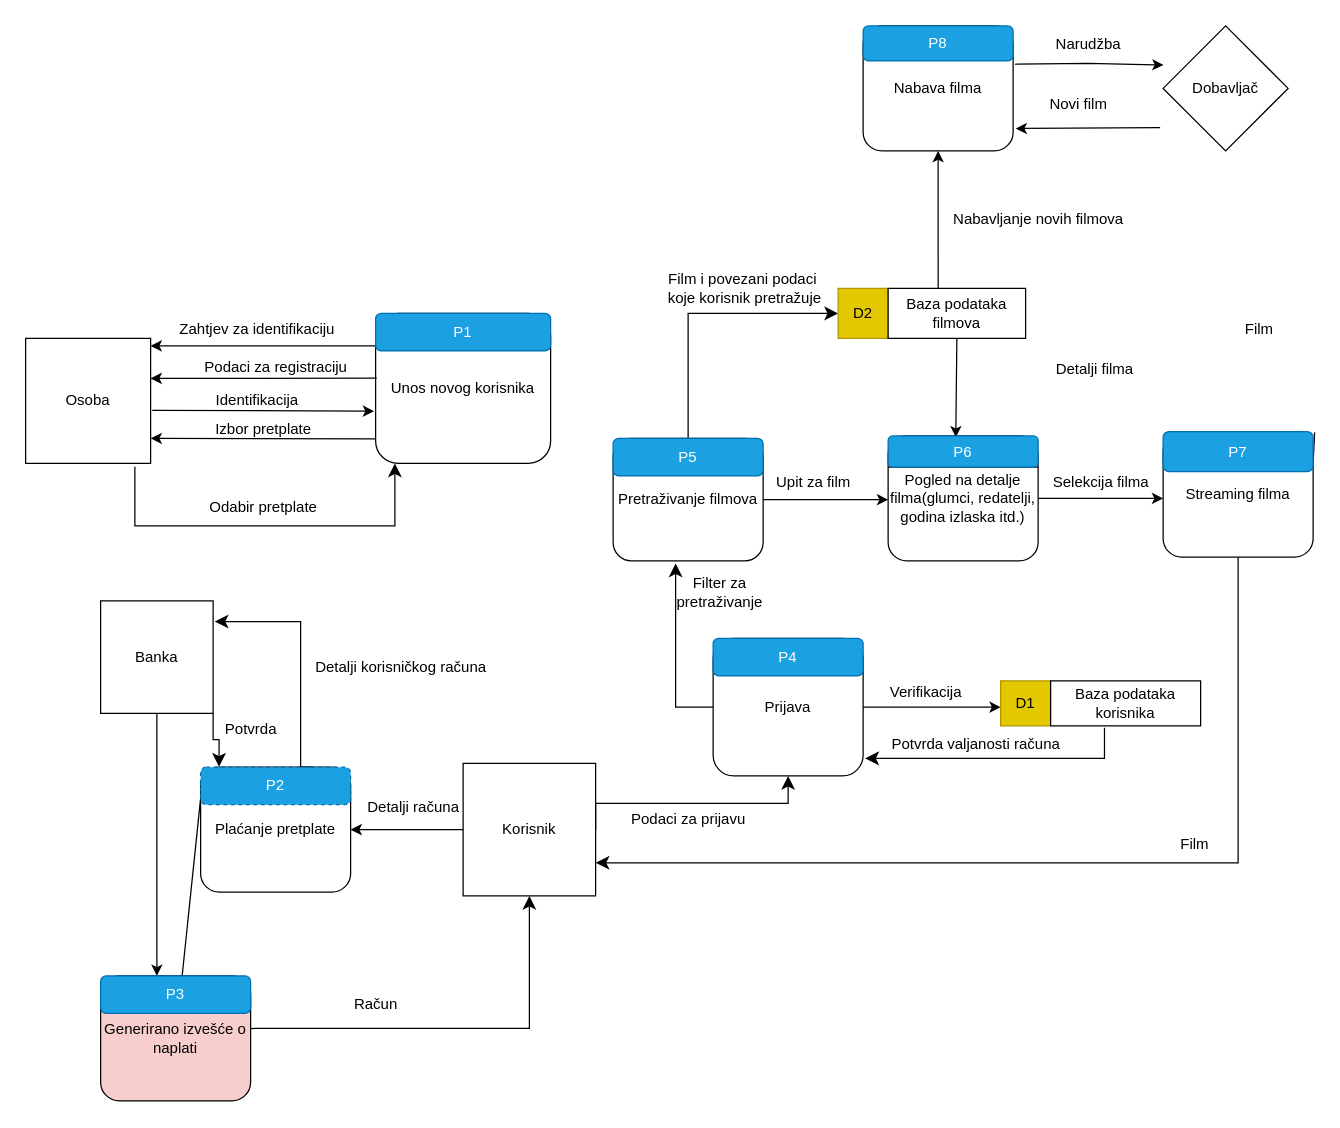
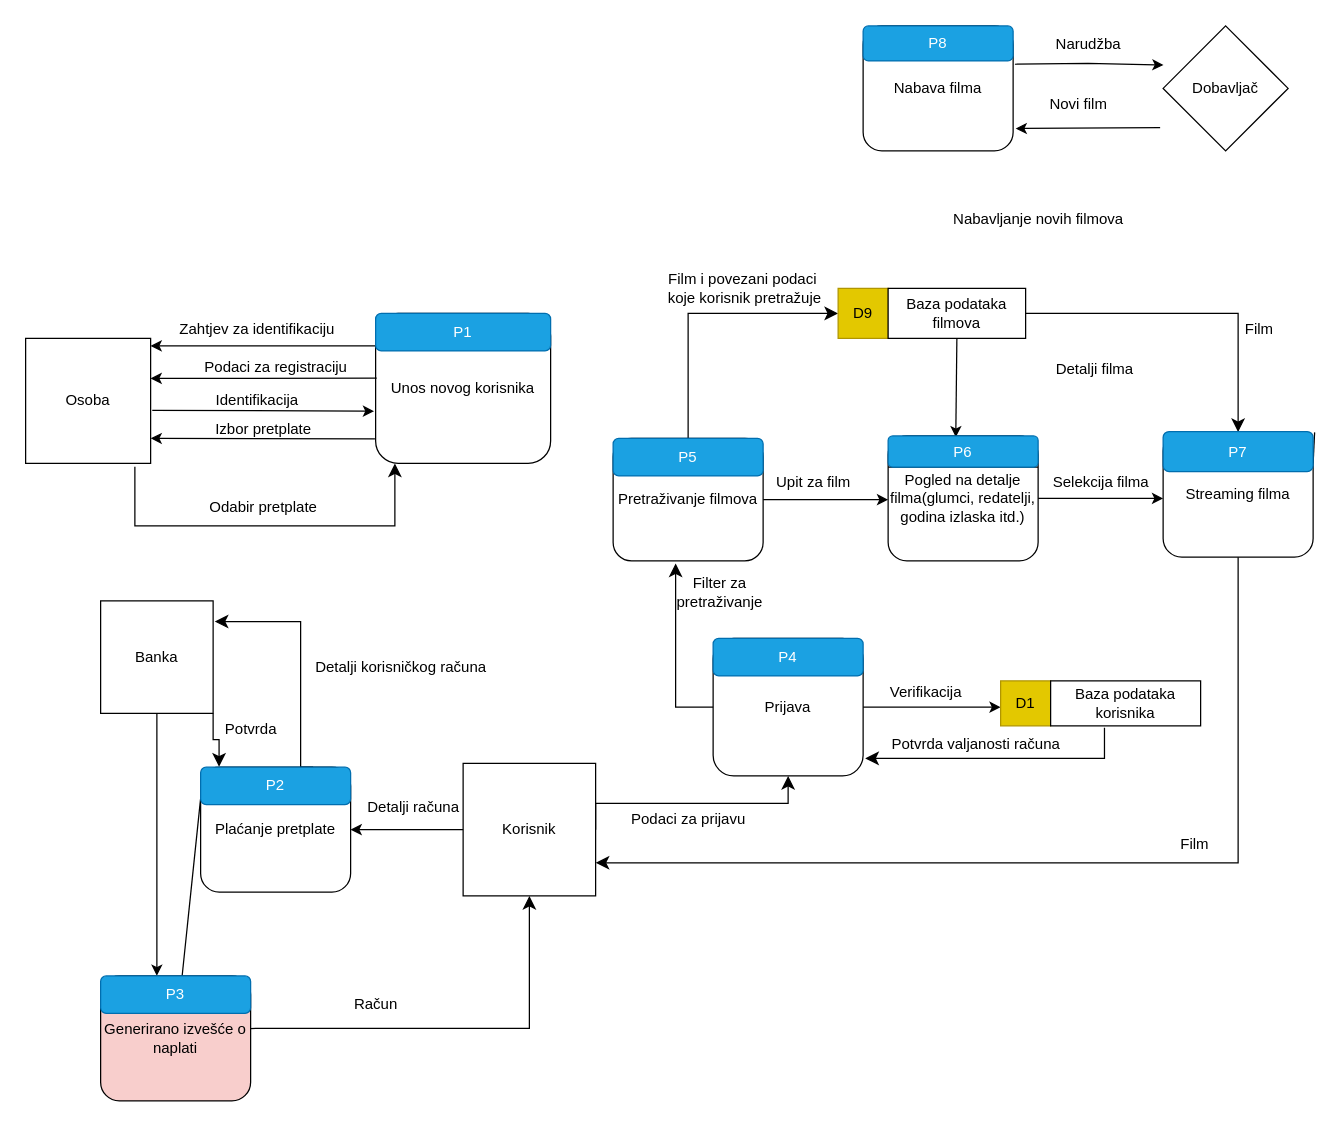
edge "Baza podataka filmova" -> "Nabava filma": removed
node "D2": label "D2" -> "D9"
edge "Baza podataka filmova" -> "Streaming filma": added
node "P2": style dashed -> solid
